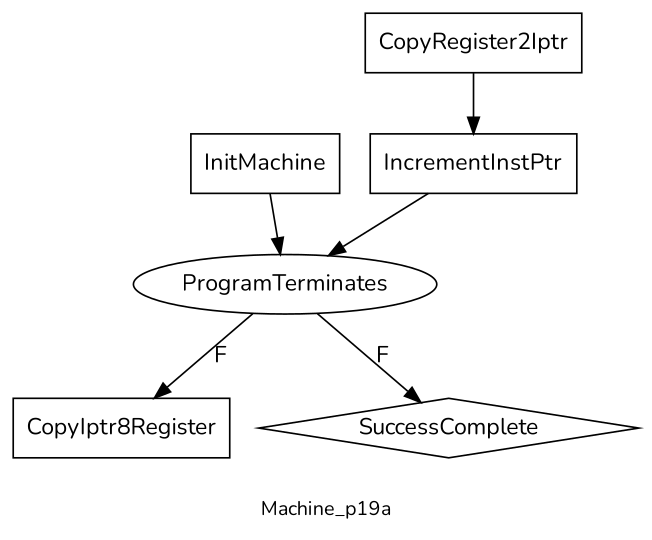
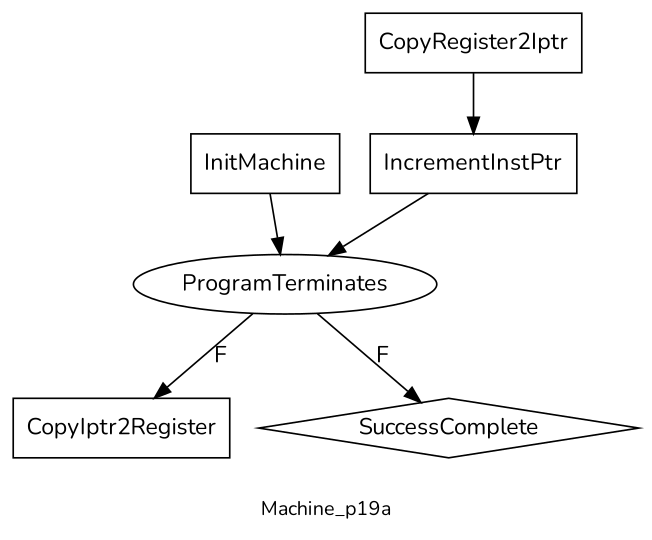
node "CopyIptr8Register": label "CopyIptr8Register" -> "CopyIptr2Register"
